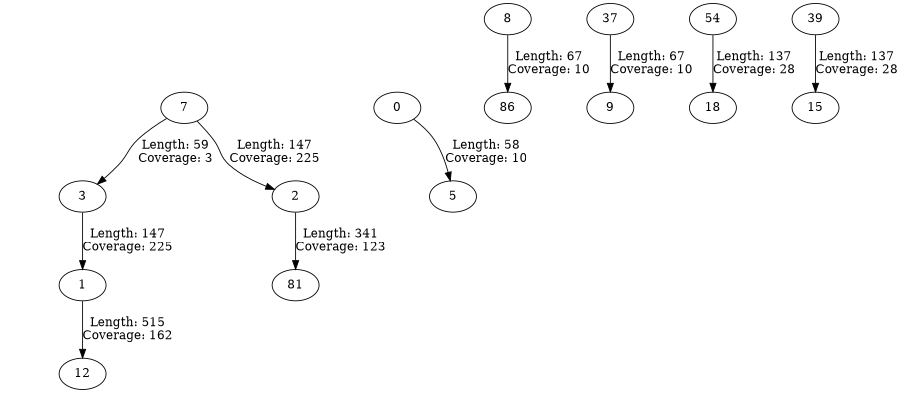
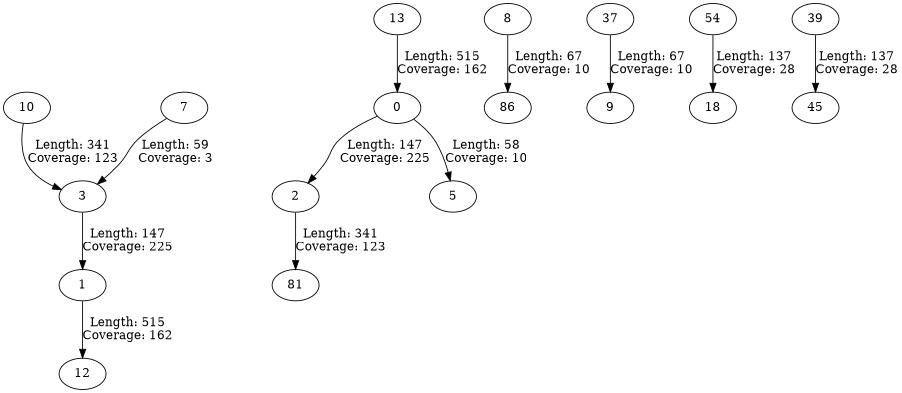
node "13": added
node "10": added
node "15": label "15" -> "45"
edge "7" -> "2": now "0" -> "2"
